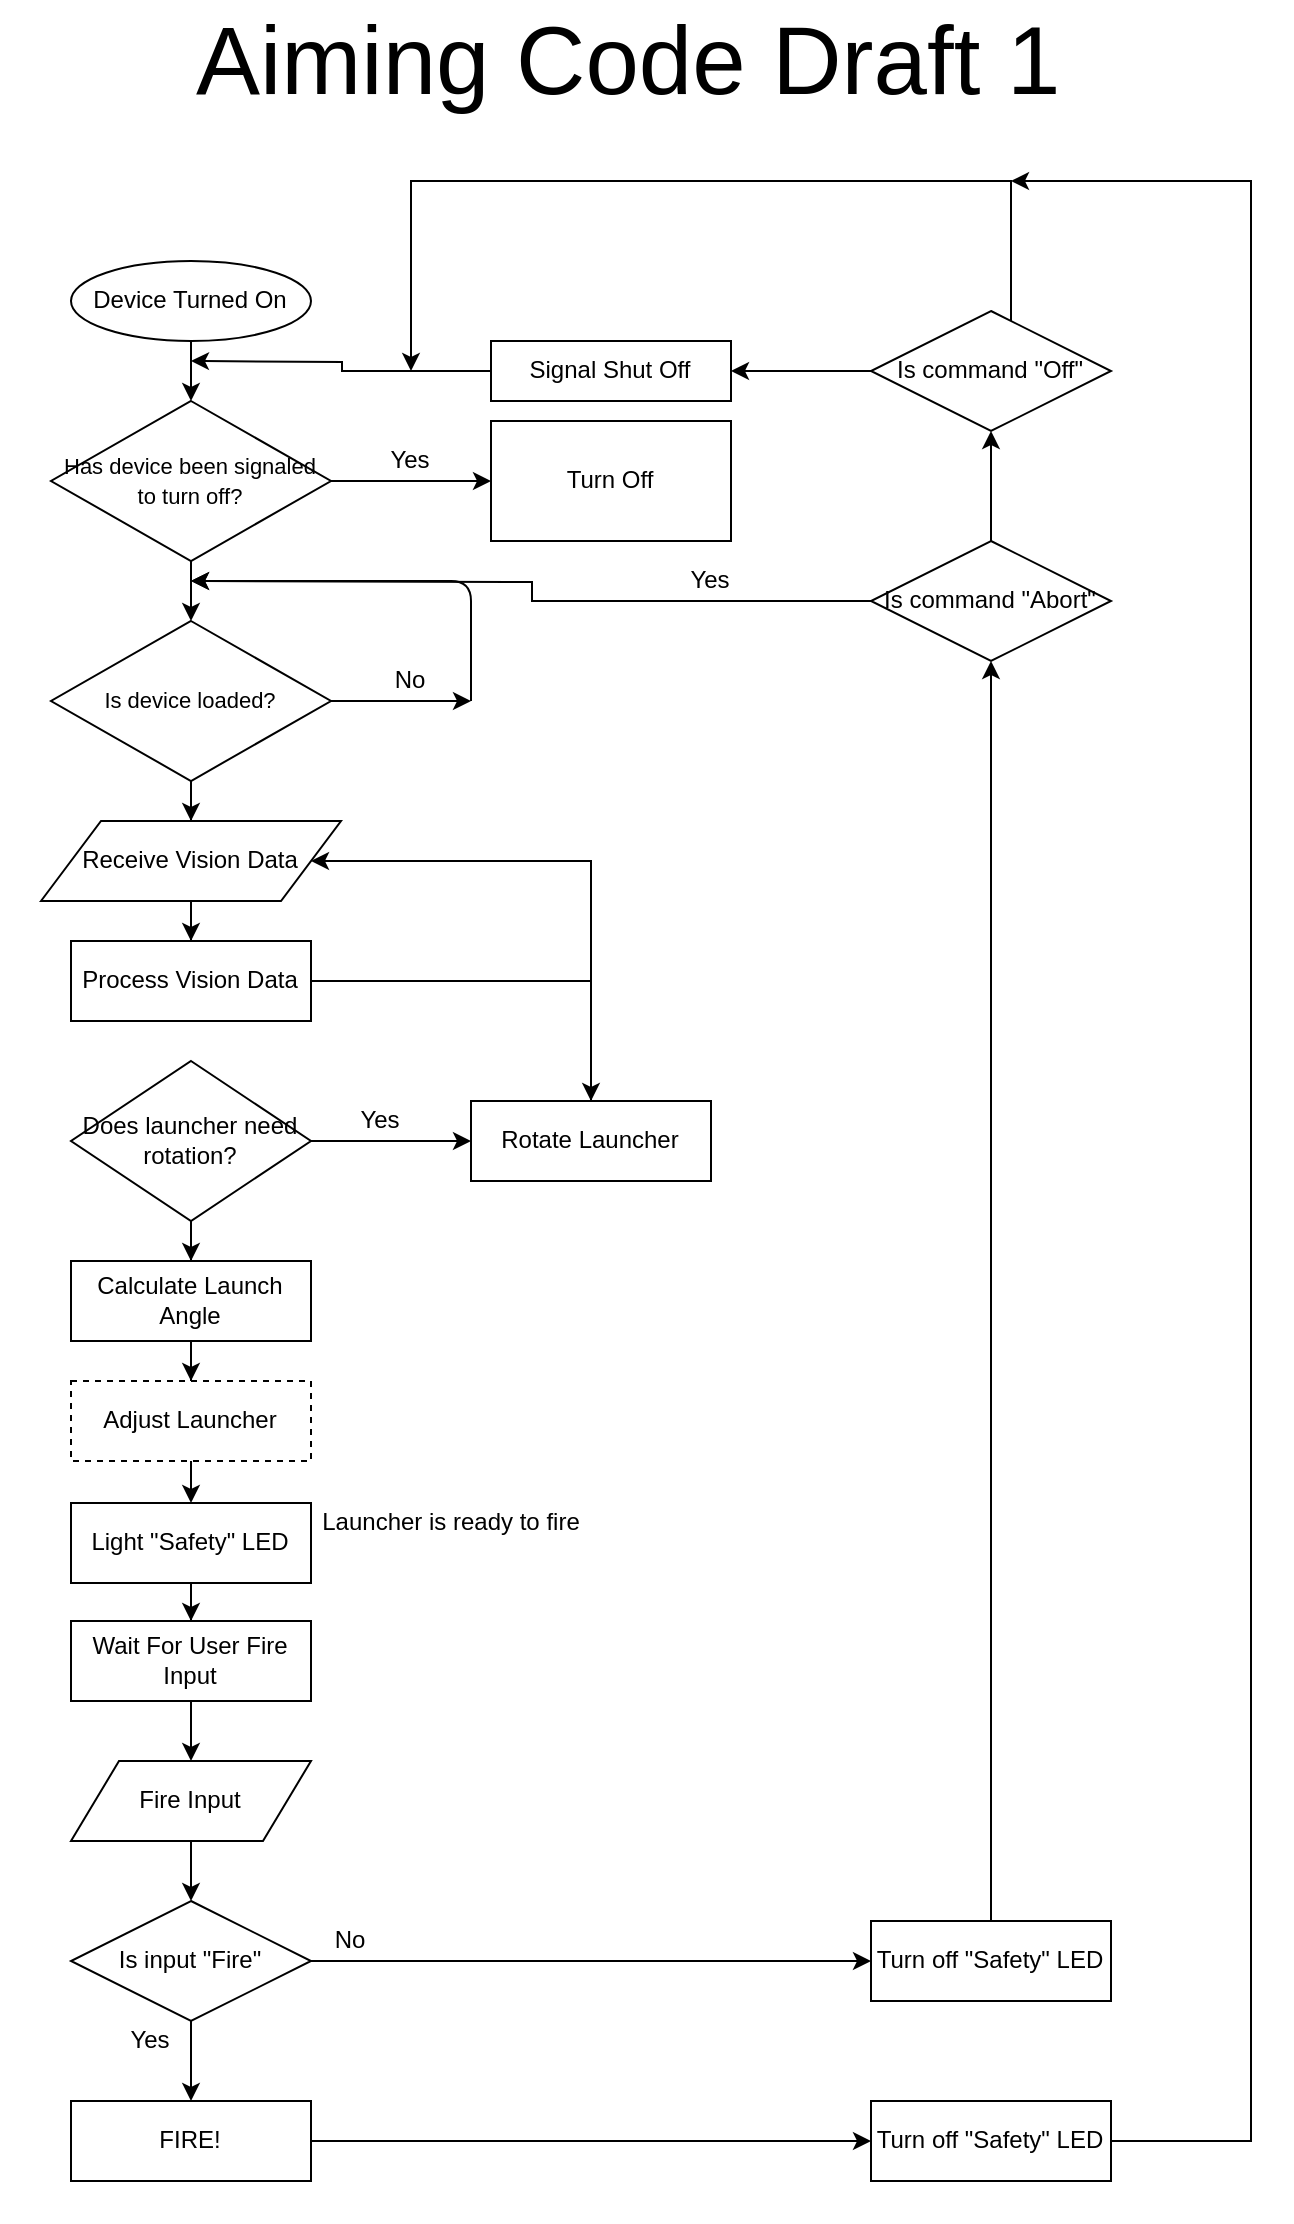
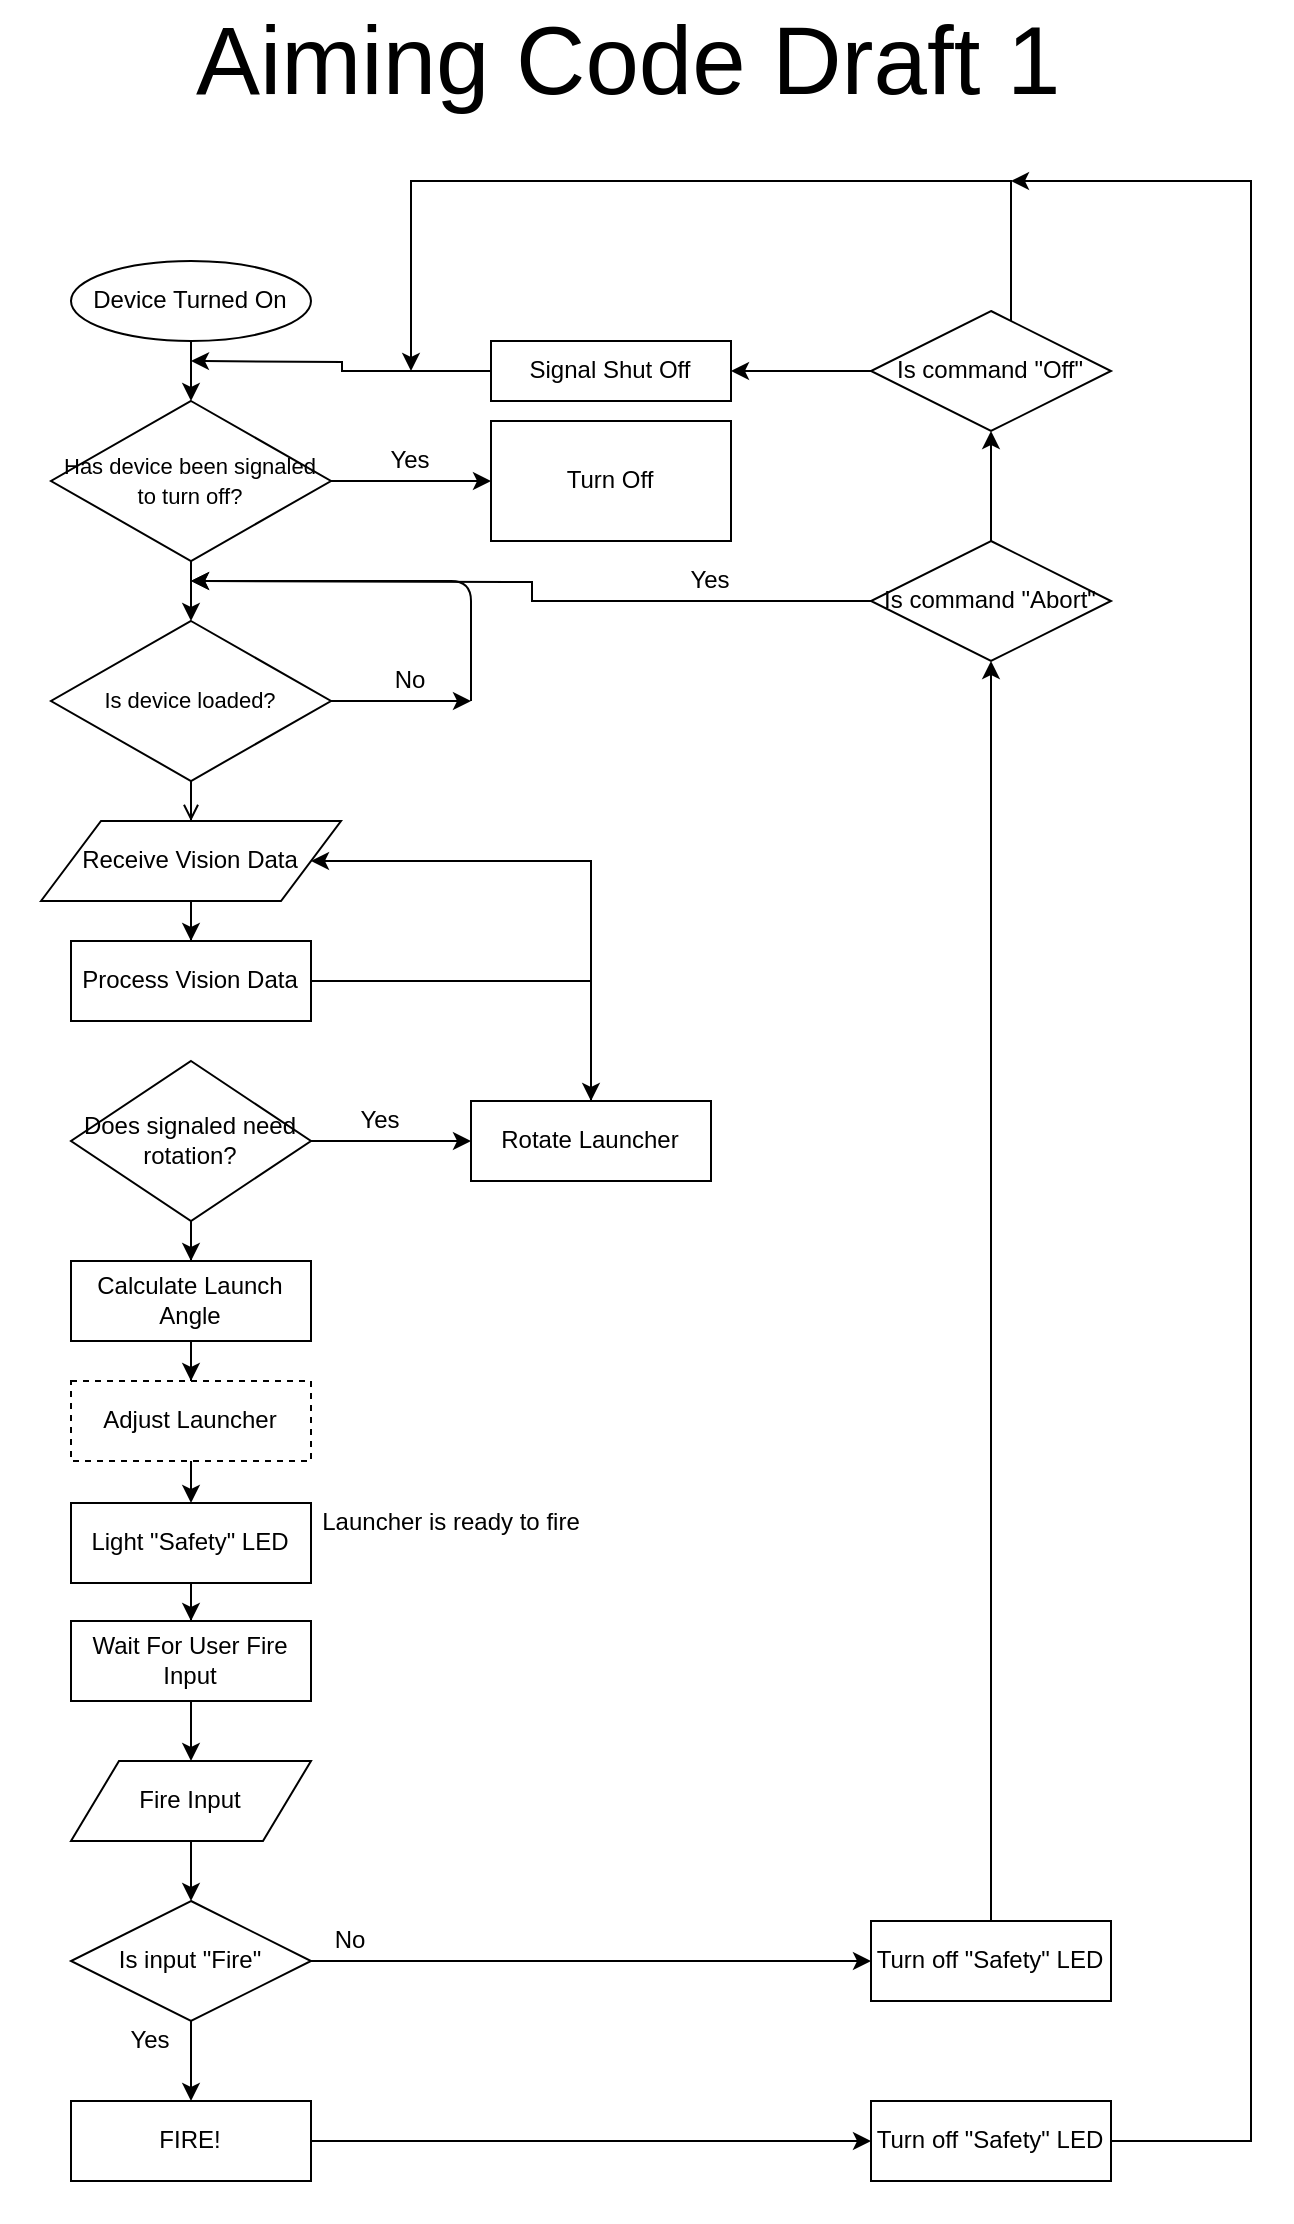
edge "Is device loaded?" -> "Receive Vision Data": arrowhead classic -> open
node "Does launcher need rotation?": label "Does launcher need rotation?" -> "Does signaled need rotation?"
